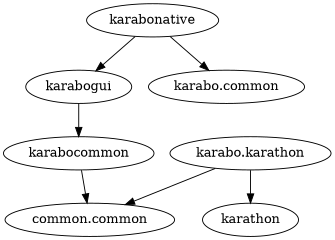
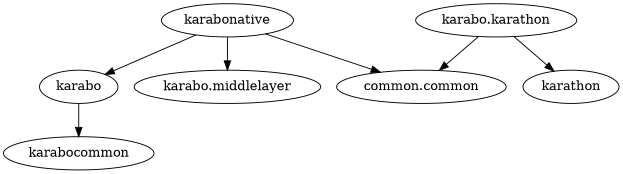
node "karabogui": label "karabogui" -> "karabo"
node "karabo.common": label "karabo.common" -> "karabo.middlelayer"
edge "karabocommon" -> "common.common": now "karabonative" -> "common.common"
